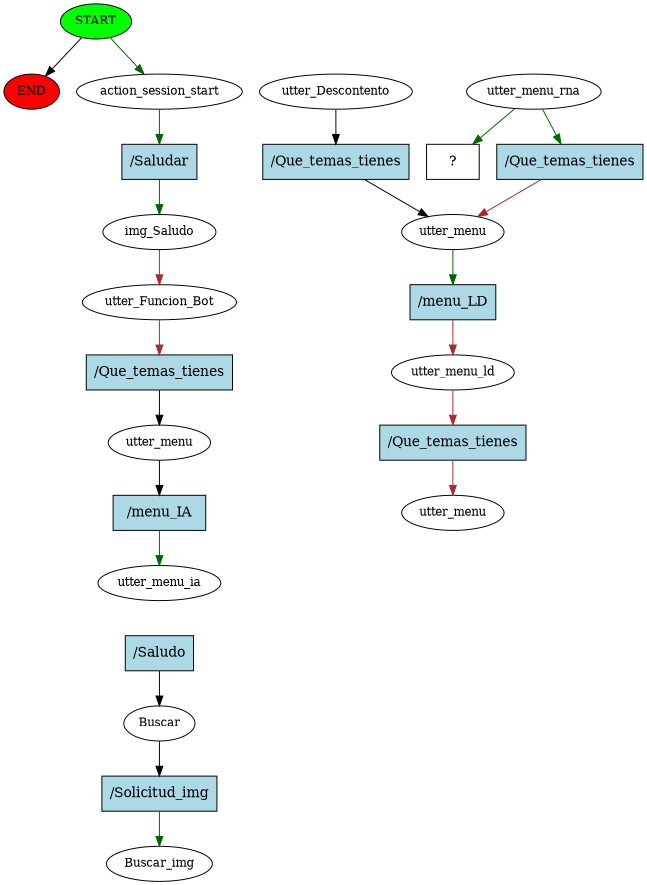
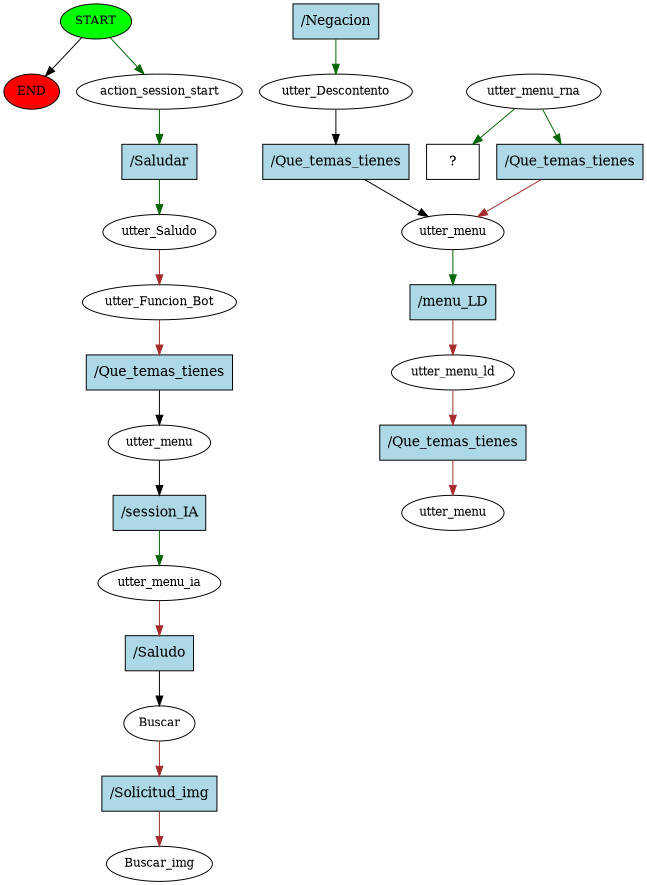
node "/Negacion": added
node "img_Saludo": label "img_Saludo" -> "utter_Saludo"
node "/menu_IA": label "/menu_IA" -> "/session_IA"
edge "utter_menu_ia" -> "/Saludo": added
edge "Buscar" -> "/Solicitud_img": color black -> brown
edge "/Solicitud_img" -> "Buscar_img": color darkgreen -> brown
